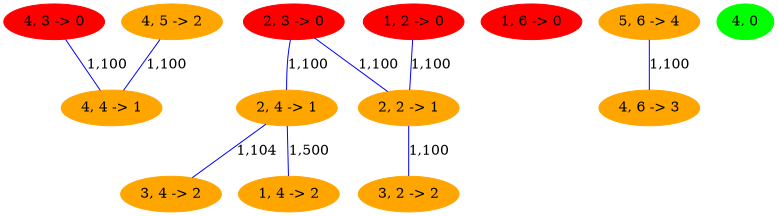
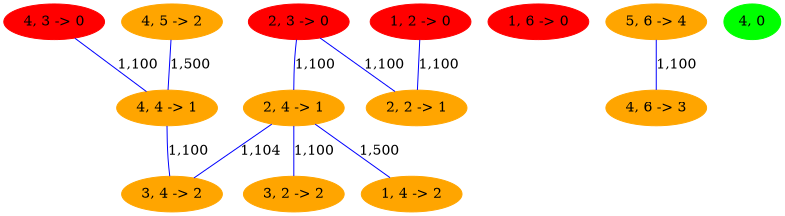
edge "4, 5 -> 2" -- "4, 4 -> 1": label "1,100" -> "1,500"
edge "4, 4 -> 1" -- "3, 4 -> 2": added, label "1,100"
edge "2, 2 -> 1" -- "3, 2 -> 2": now "2, 4 -> 1" -- "3, 2 -> 2"
